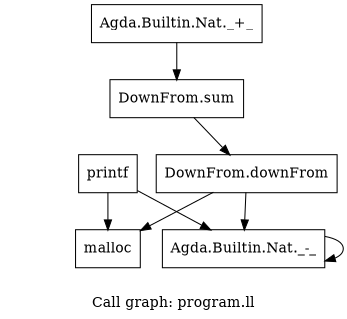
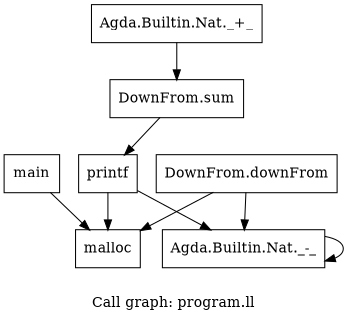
edge "DownFrom.sum" -> "DownFrom.downFrom": now "DownFrom.sum" -> "printf"
node "main": added
